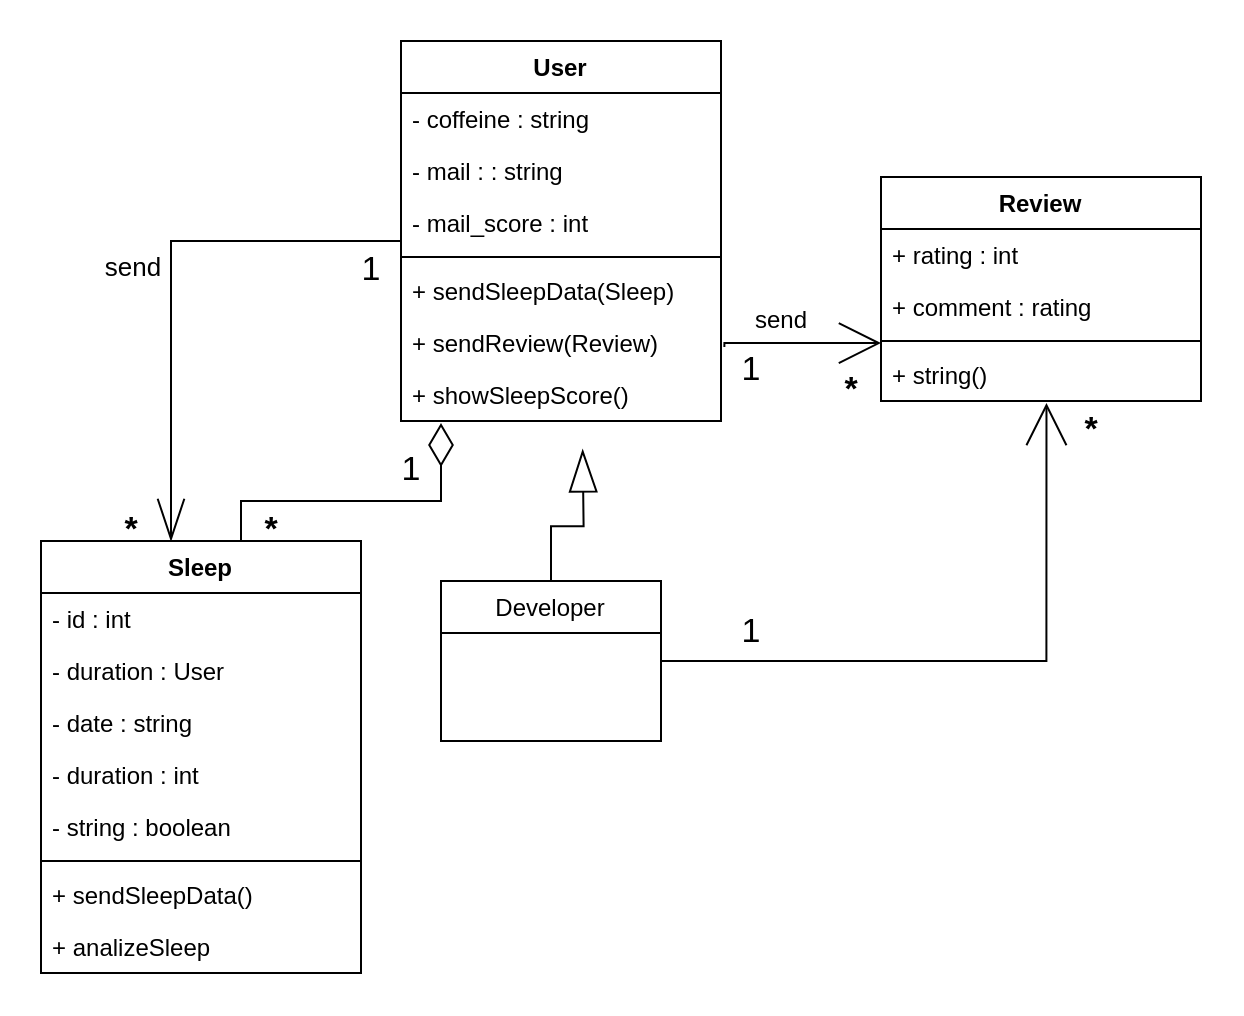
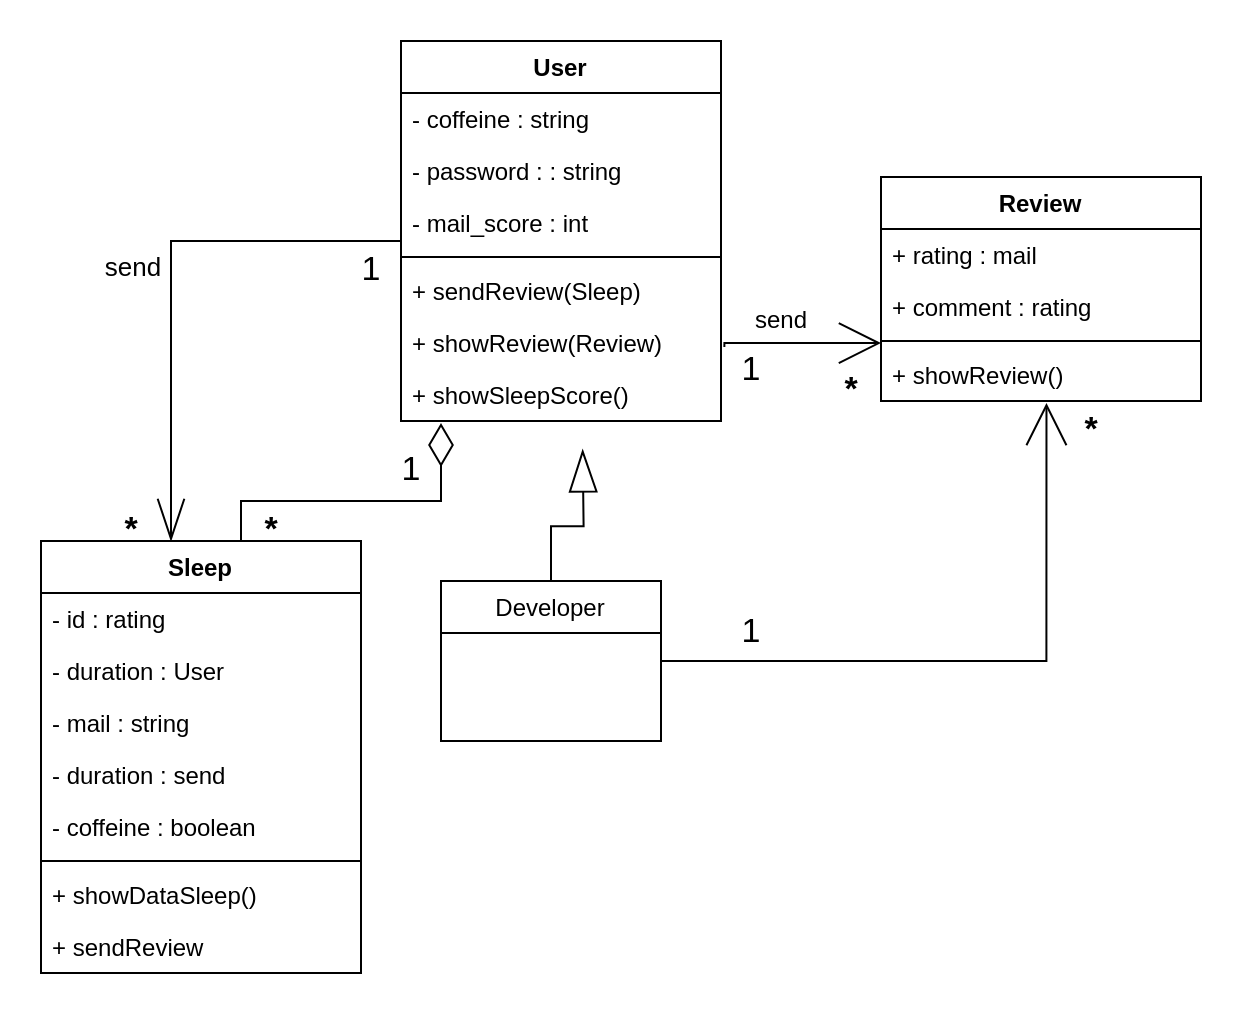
node "- mail : : string": label "- mail : : string" -> "- password : : string"
node "+ rating : int": label "+ rating : int" -> "+ rating : mail"
node "+ sendSleepData(Sleep)": label "+ sendSleepData(Sleep)" -> "+ sendReview(Sleep)"
node "+ sendReview(Review)": label "+ sendReview(Review)" -> "+ showReview(Review)"
node "+ string()": label "+ string()" -> "+ showReview()"
node "- id : int": label "- id : int" -> "- id : rating"
node "- date : string": label "- date : string" -> "- mail : string"
node "- duration : int": label "- duration : int" -> "- duration : send"
node "- string : boolean": label "- string : boolean" -> "- coffeine : boolean"
node "+ sendSleepData()": label "+ sendSleepData()" -> "+ showDataSleep()"
node "+ analizeSleep": label "+ analizeSleep" -> "+ sendReview"
